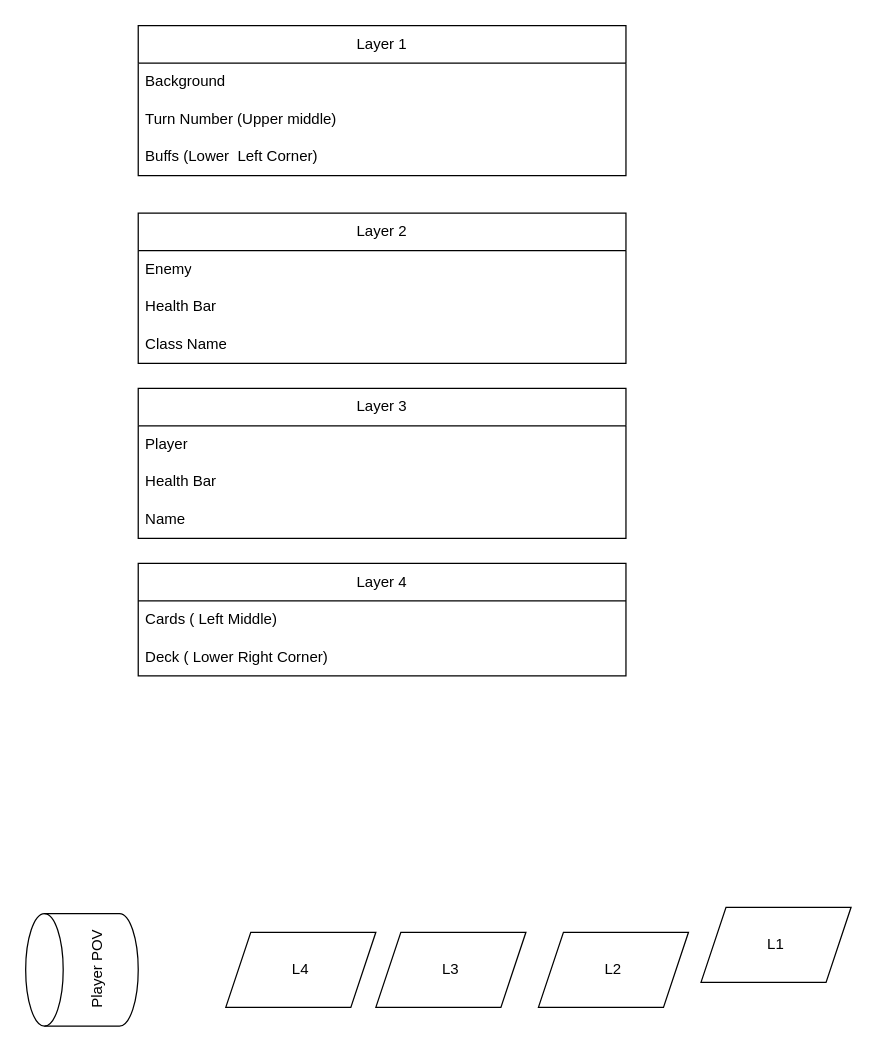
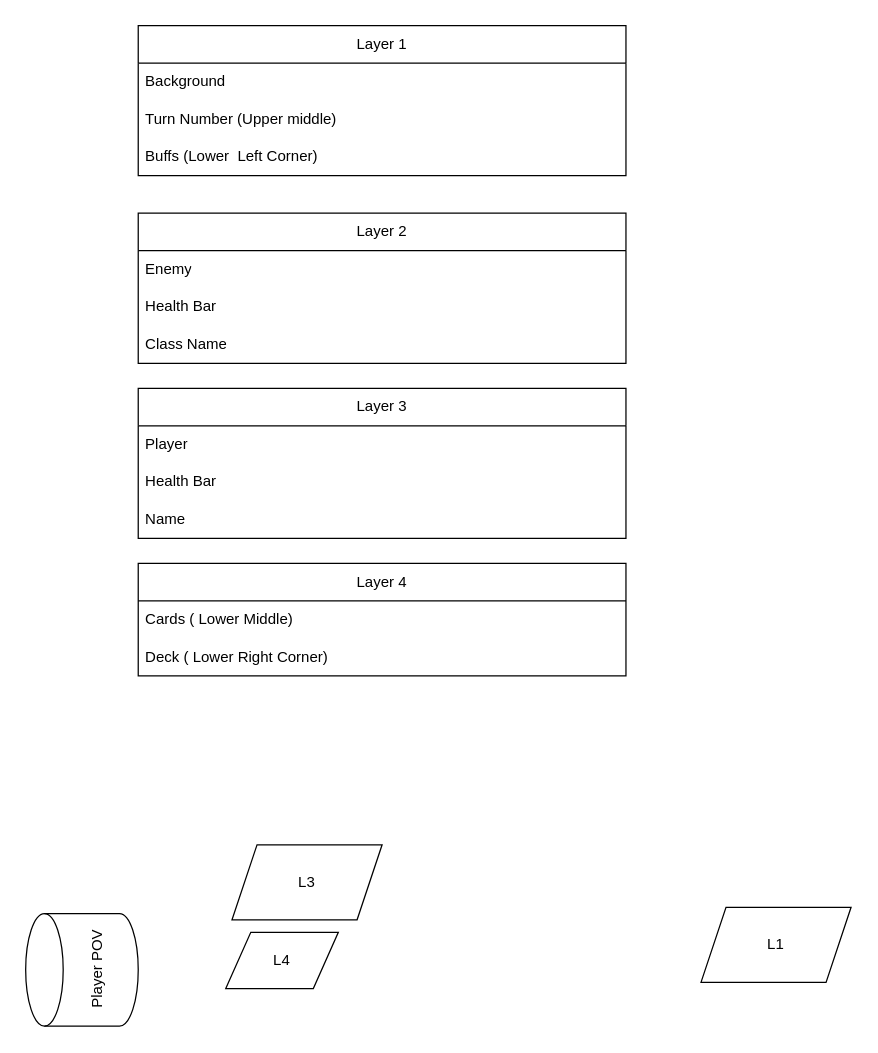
node "Cards ( Left Middle)": label "Cards ( Left Middle)" -> "Cards ( Lower Middle)"
node "L4": size 150x75 -> 113x56
node "L3": moved (451, 969) -> (307, 882)
node "L2": removed
